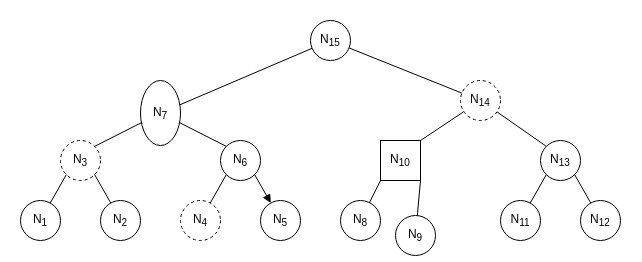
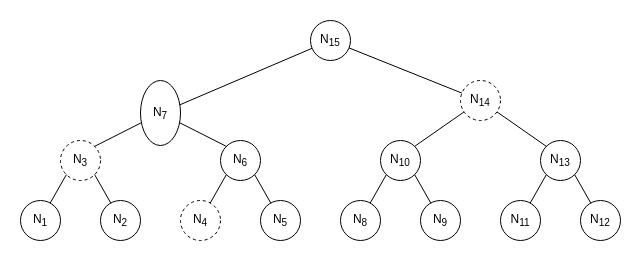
node "N10": shape rectangle -> ellipse
edge "N6" -> "N5": arrowhead block -> none
node "N9": moved (416, 236) -> (441, 221)
